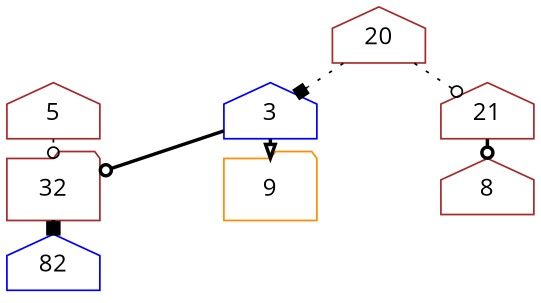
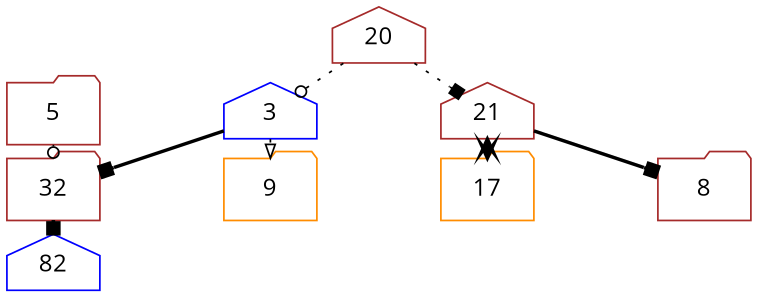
edge "20" -> "3": arrowhead box -> odot
edge "20" -> "21": arrowhead odot -> box
node "5": shape house -> folder
edge "3" -> "9": style bold -> dotted
edge "21" -> "8": arrowhead odot -> box
edge "3" -> "32": arrowhead odot -> box
node "8": shape house -> folder
node "17": added
